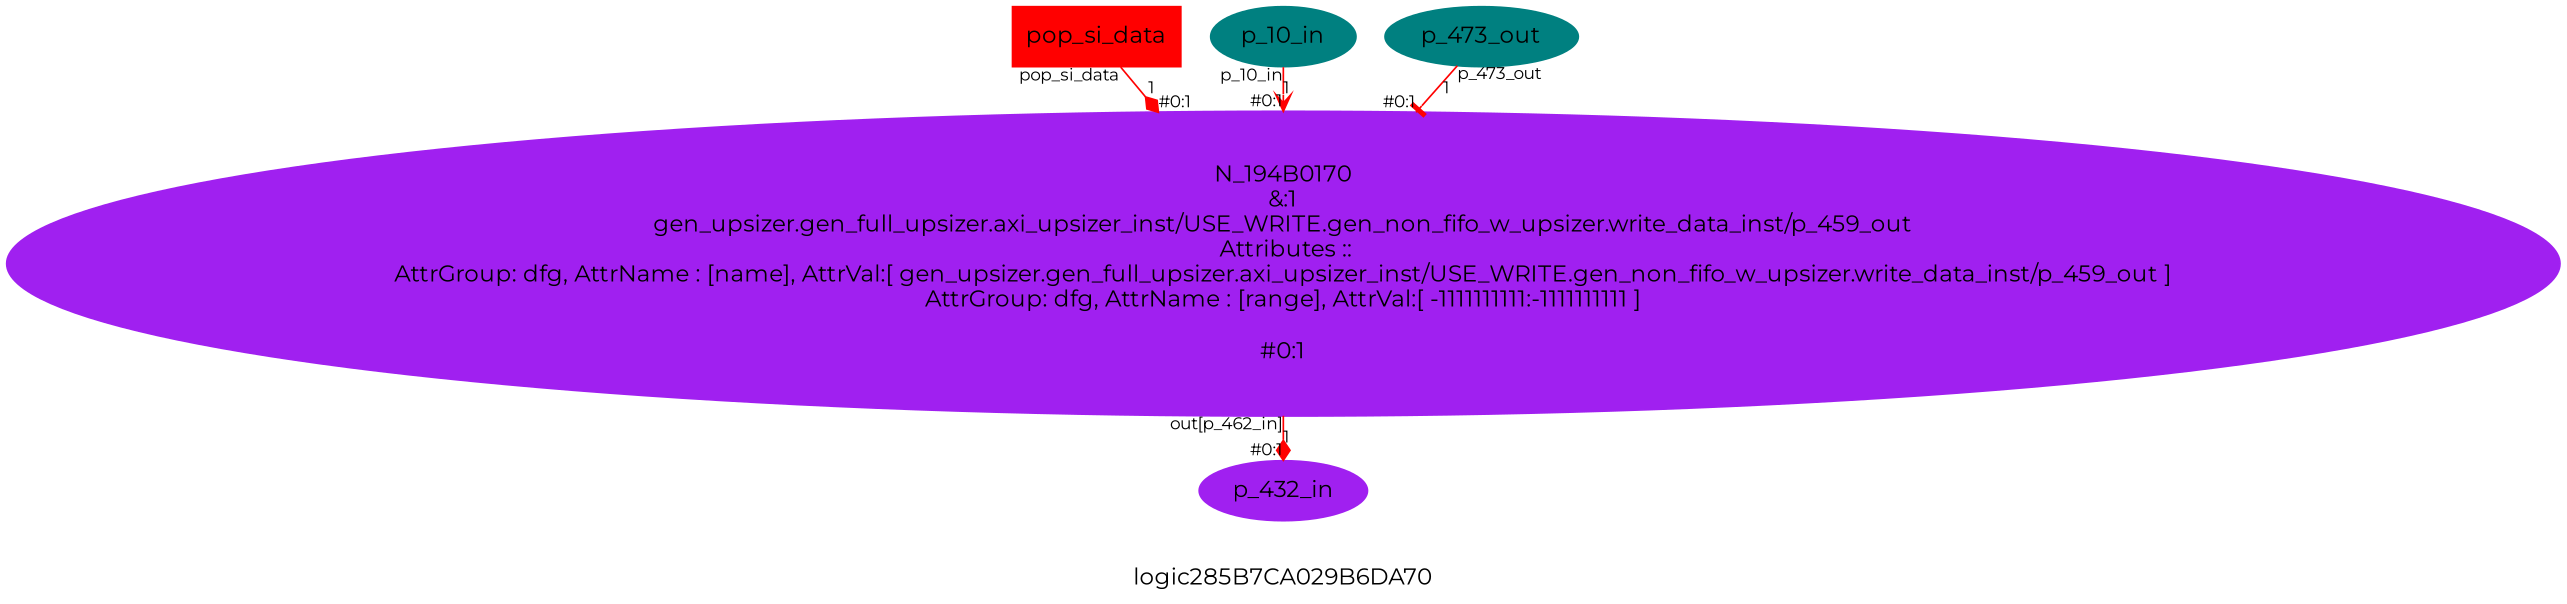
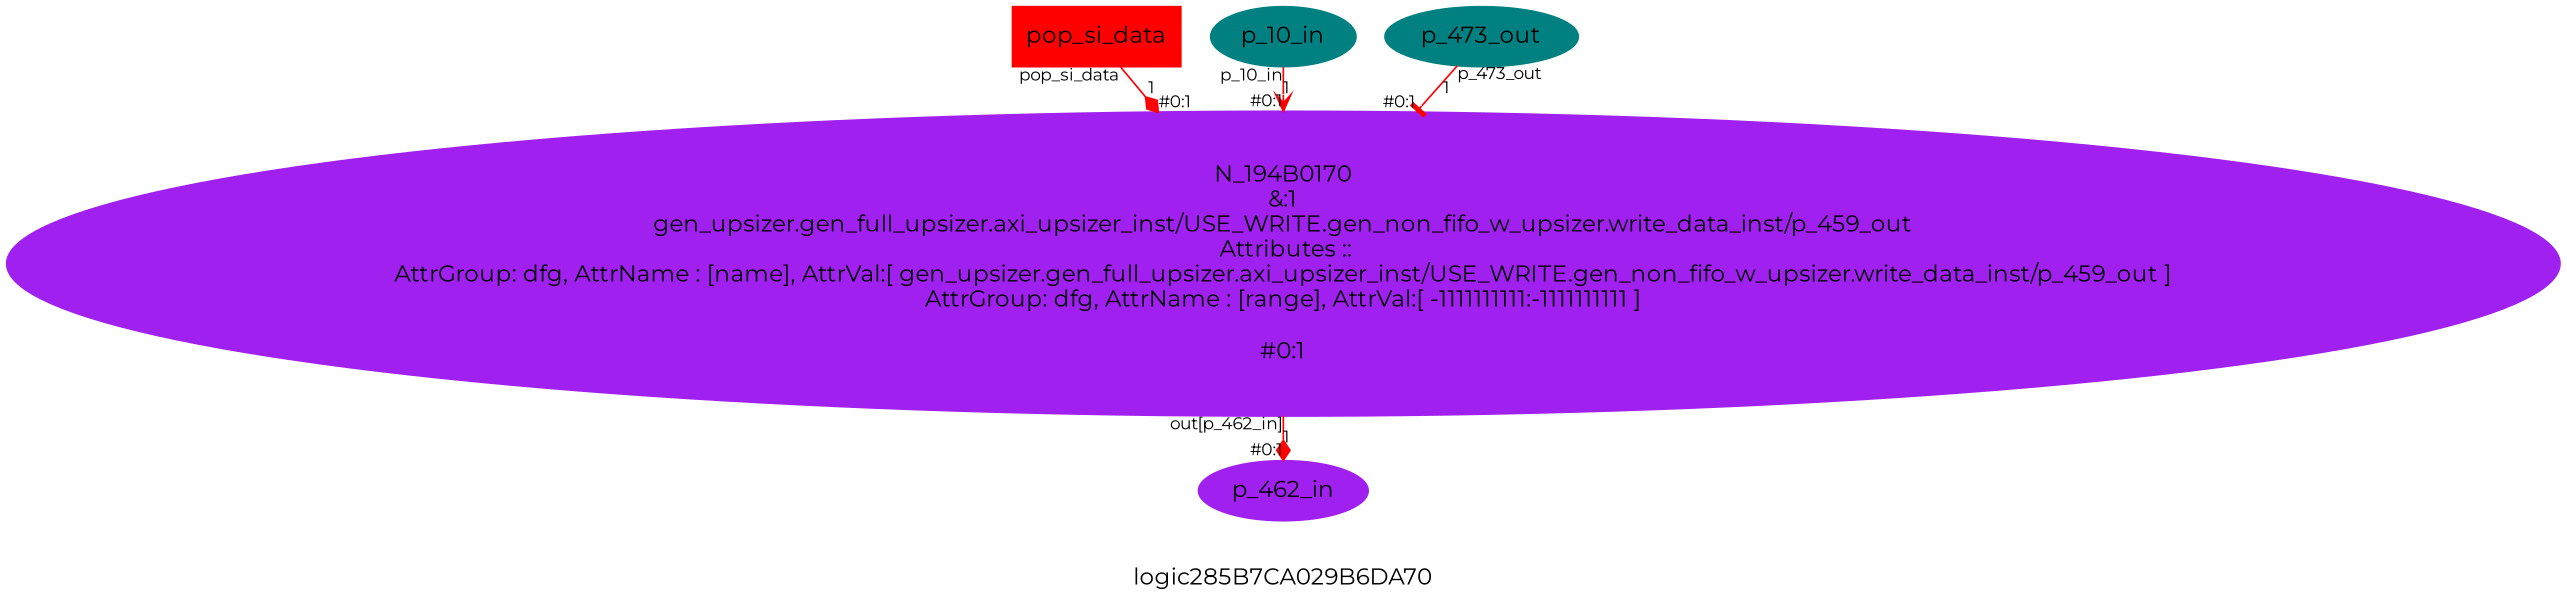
node "p_432_in": label "p_432_in" -> "p_462_in"
